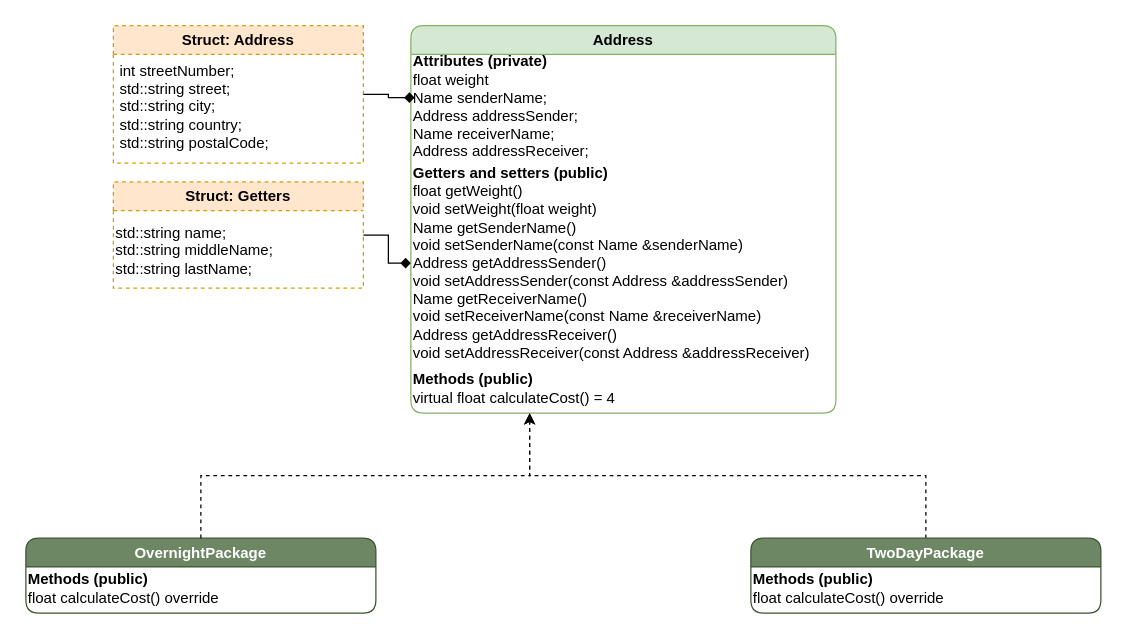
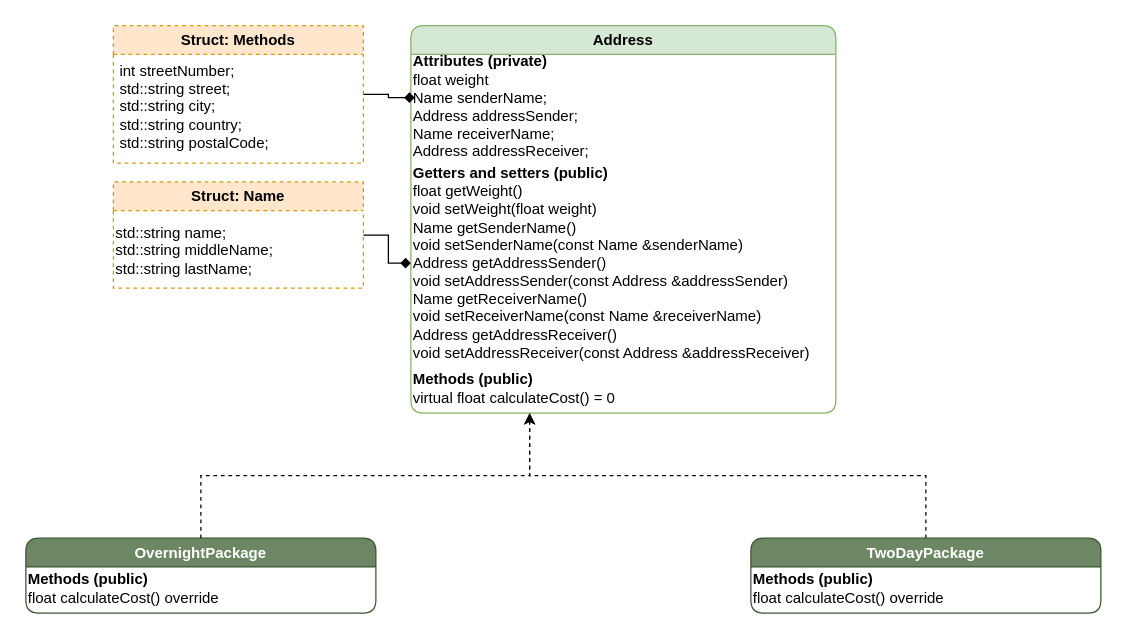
node "Struct: Address": label "Struct: Address" -> "Struct: Methods"
node "Struct: Getters": label "Struct: Getters" -> "Struct: Name"
node "Methods (public) virtual float calculateCost() = 4": label "Methods (public) virtual float calculateCost() = 4" -> "Methods (public) virtual float calculateCost() = 0"
